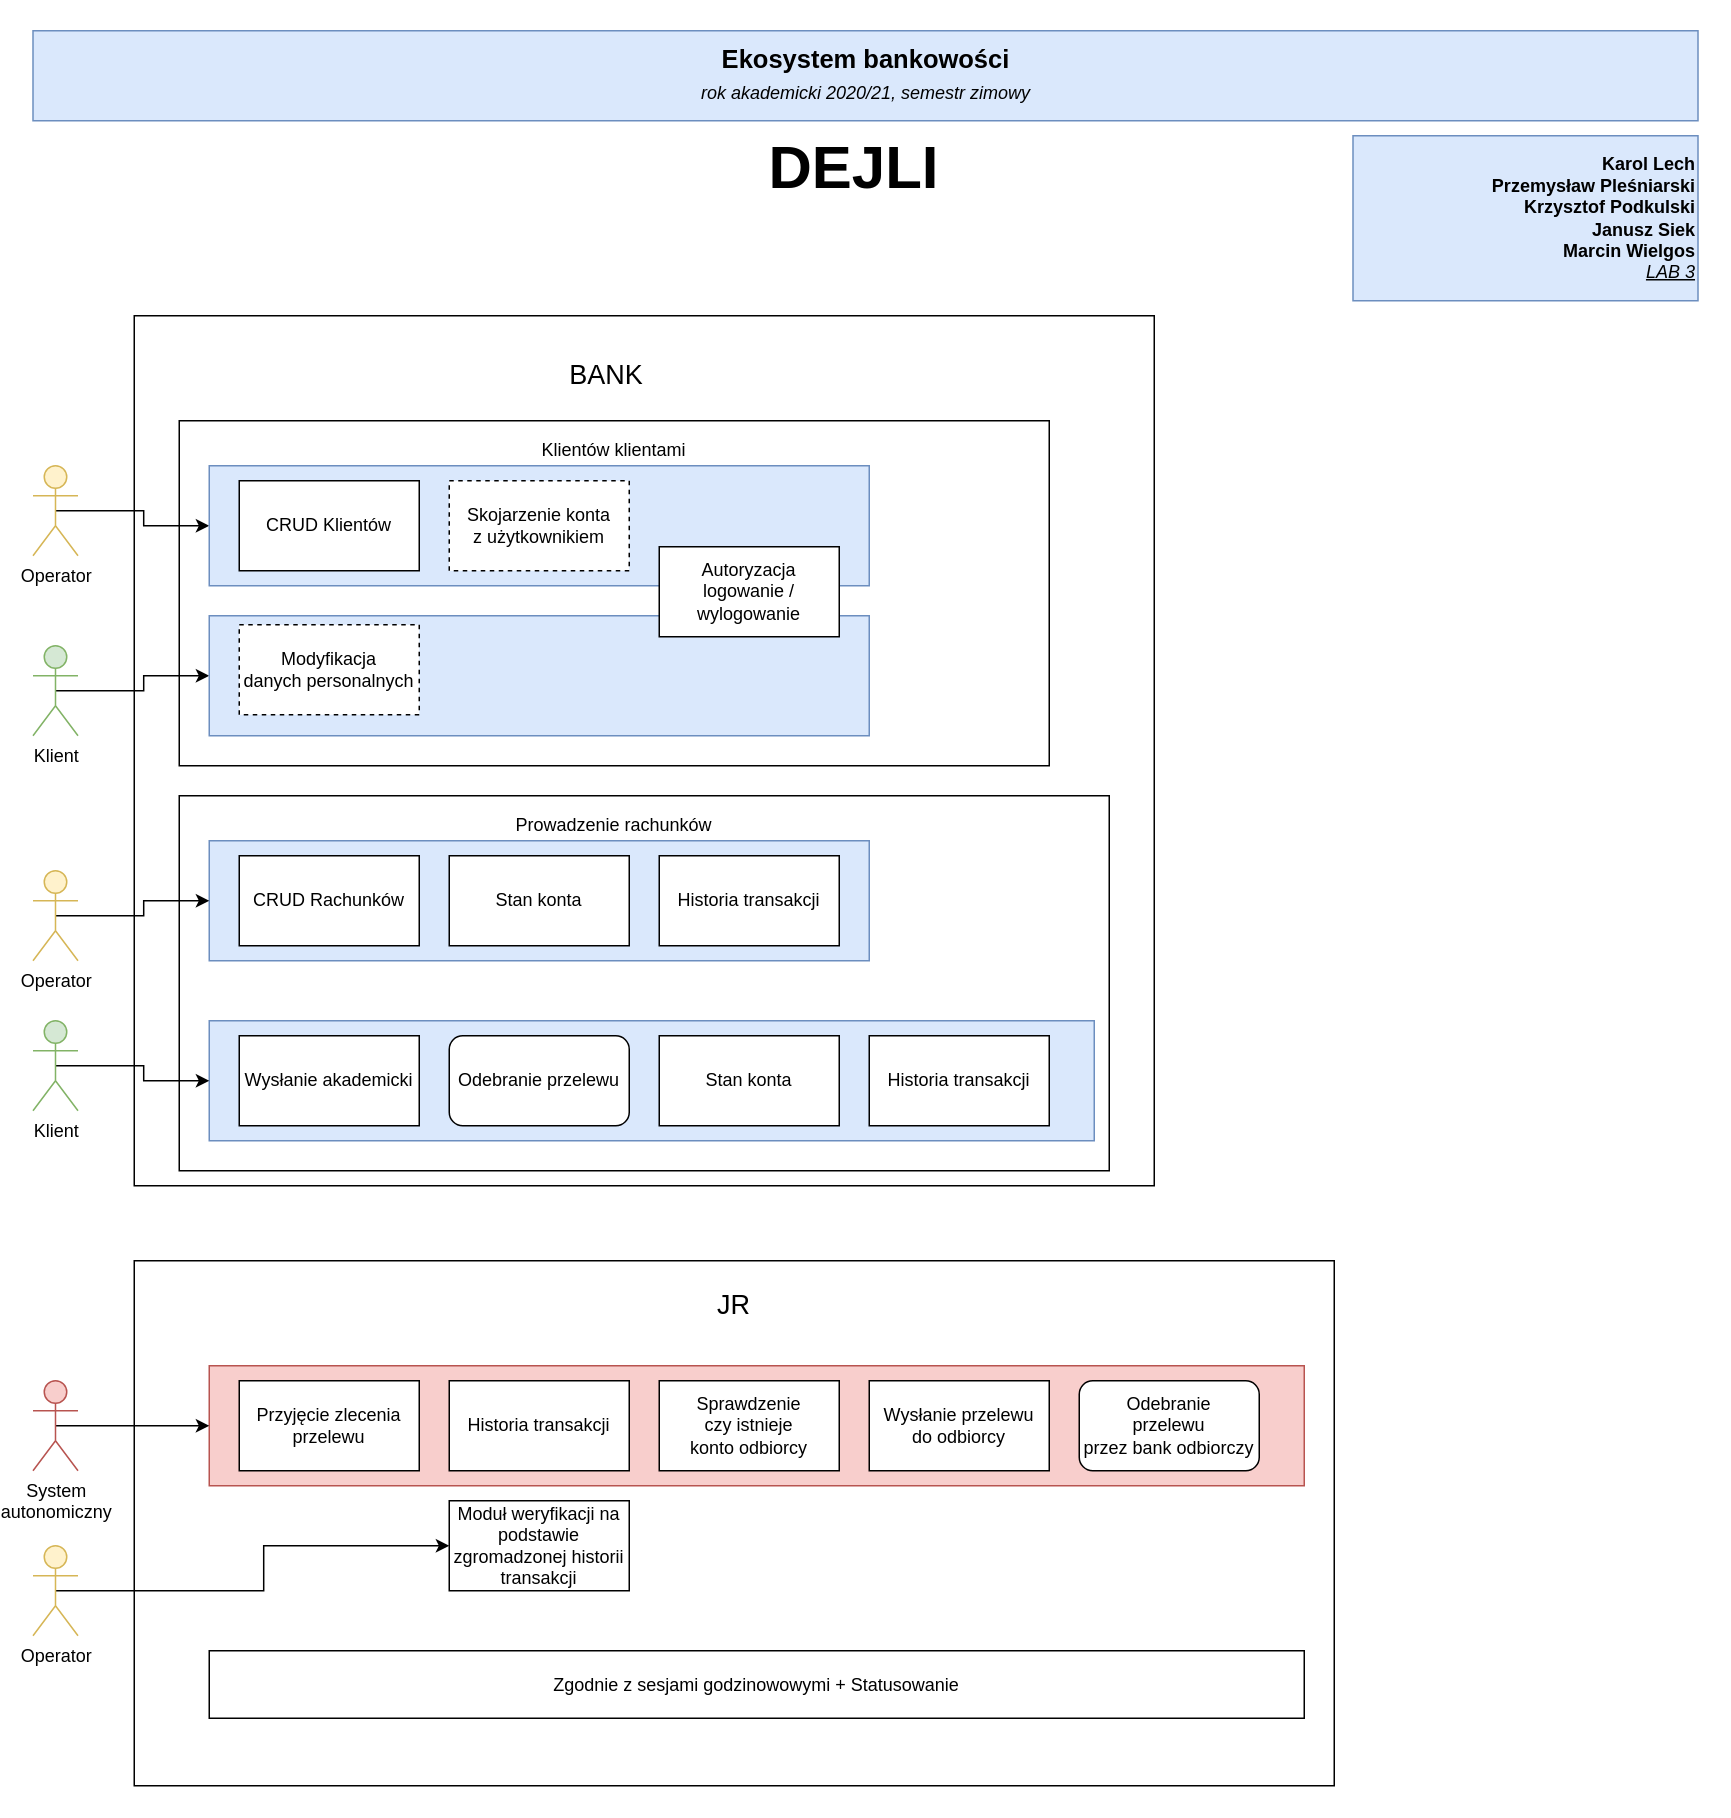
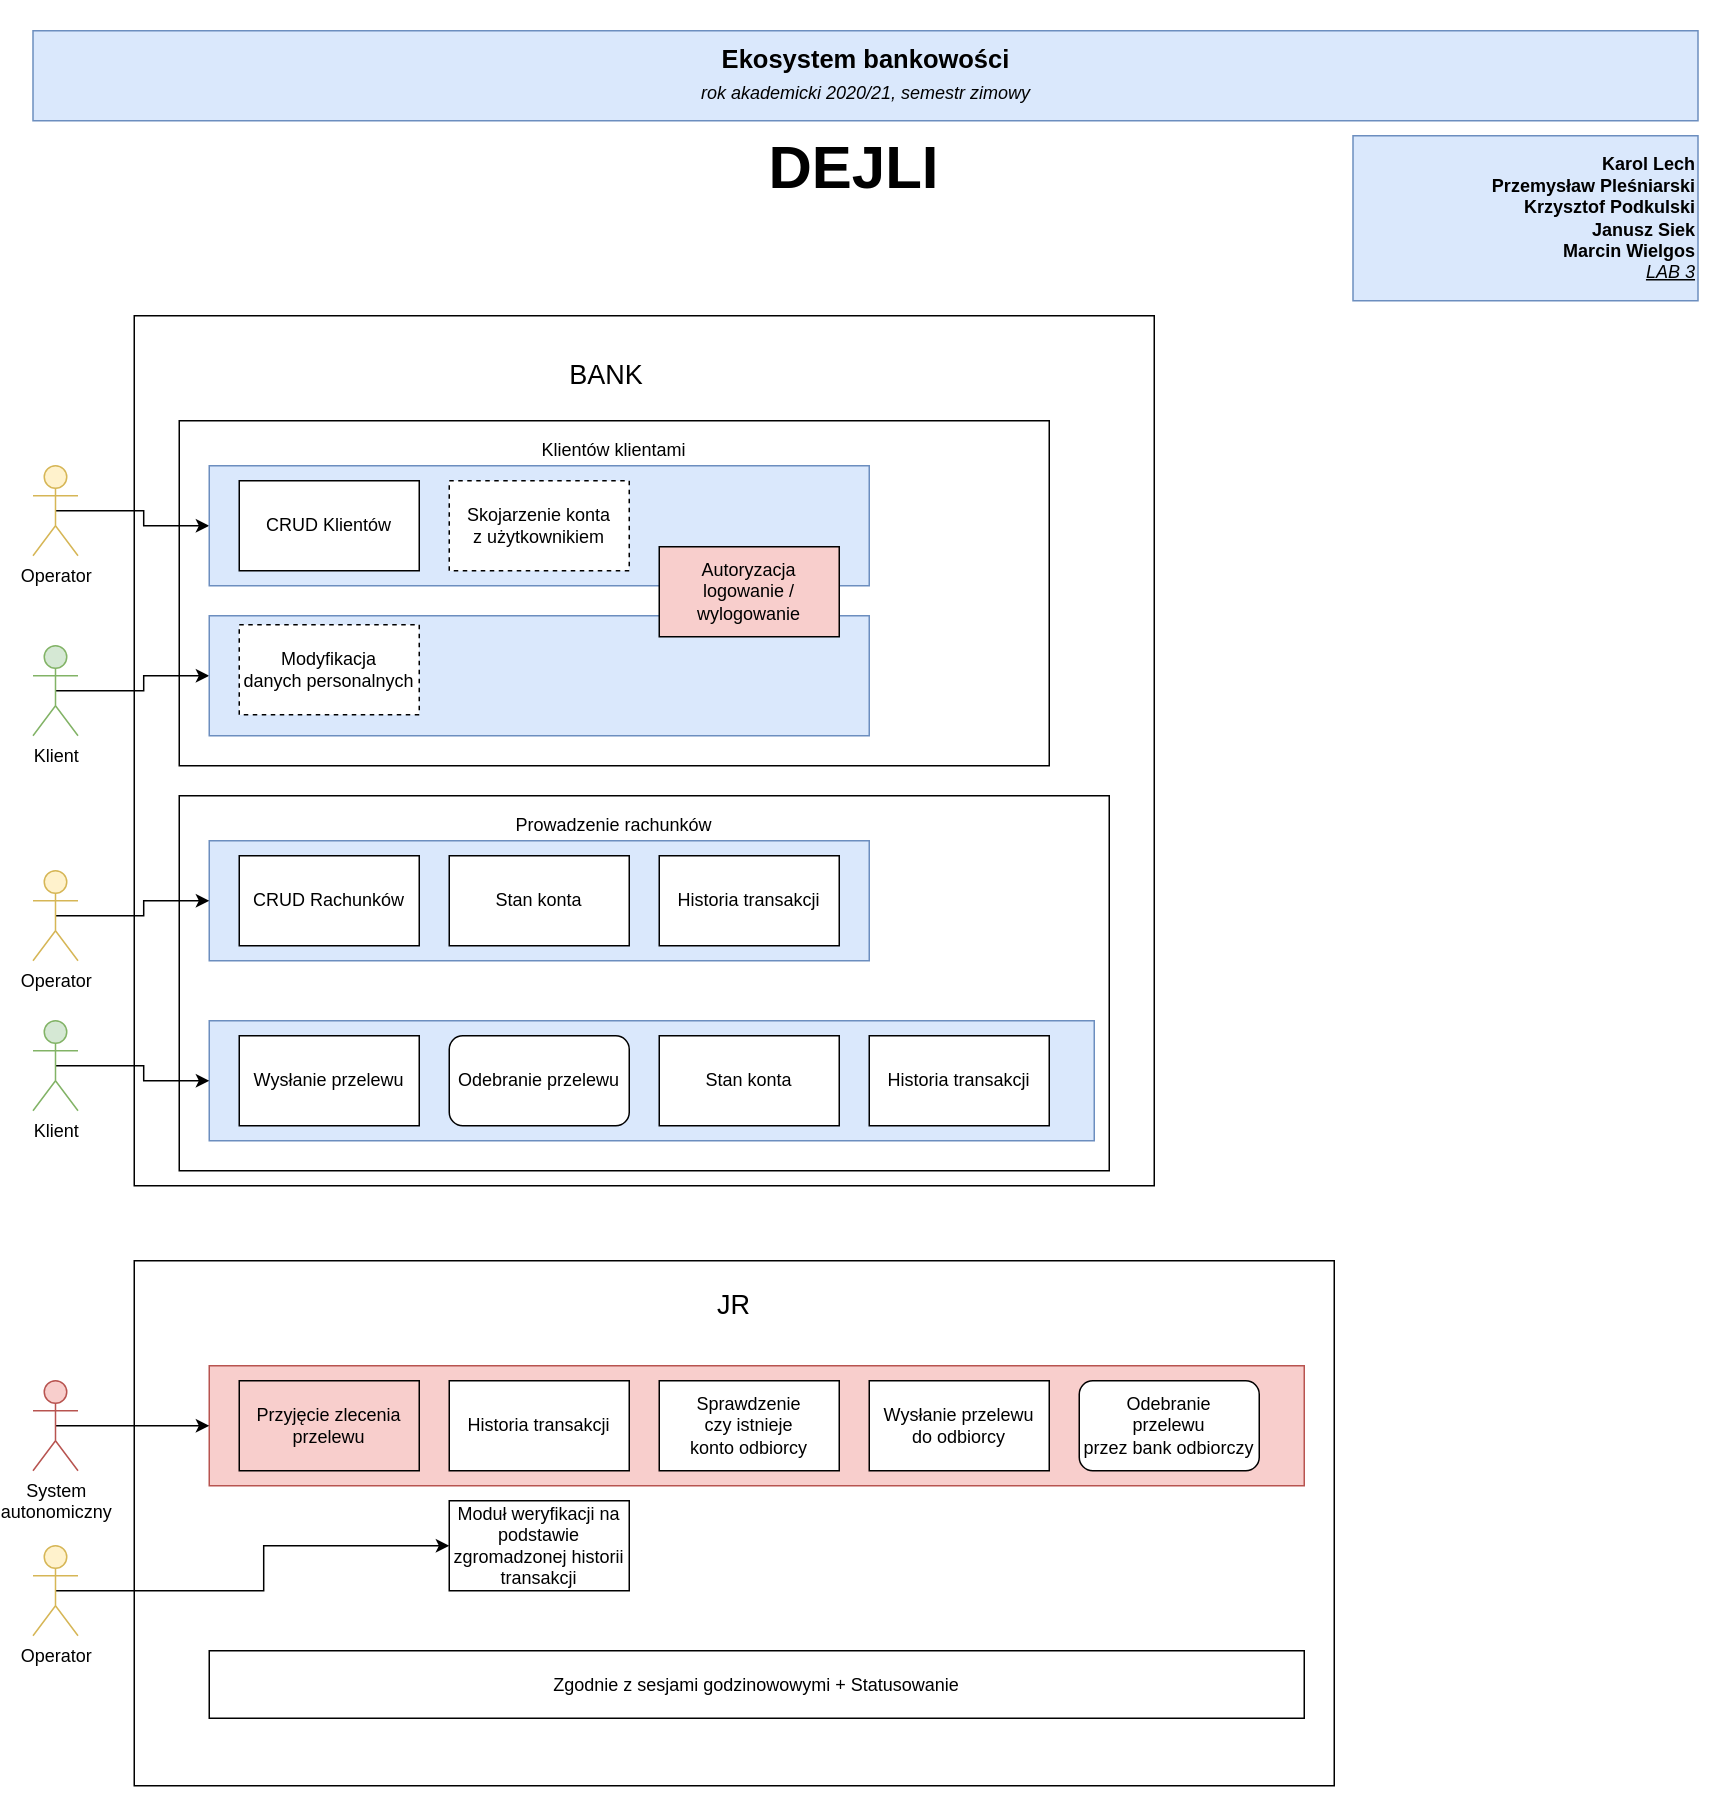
node "Autoryzacja logowanie / wylogowanie": fillcolor #ffffff -> #f8cecc
node "Wysłanie akademicki": label "Wysłanie akademicki" -> "Wysłanie przelewu"
node "Przyjęcie zlecenia przelewu": fillcolor #ffffff -> #f8cecc
